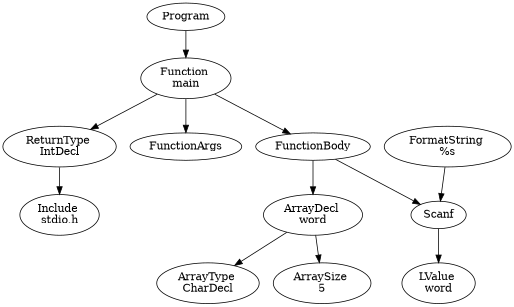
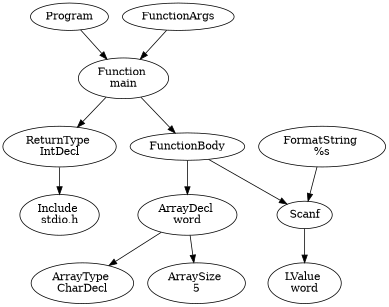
edge "Function main" -> "FunctionArgs": reversed
